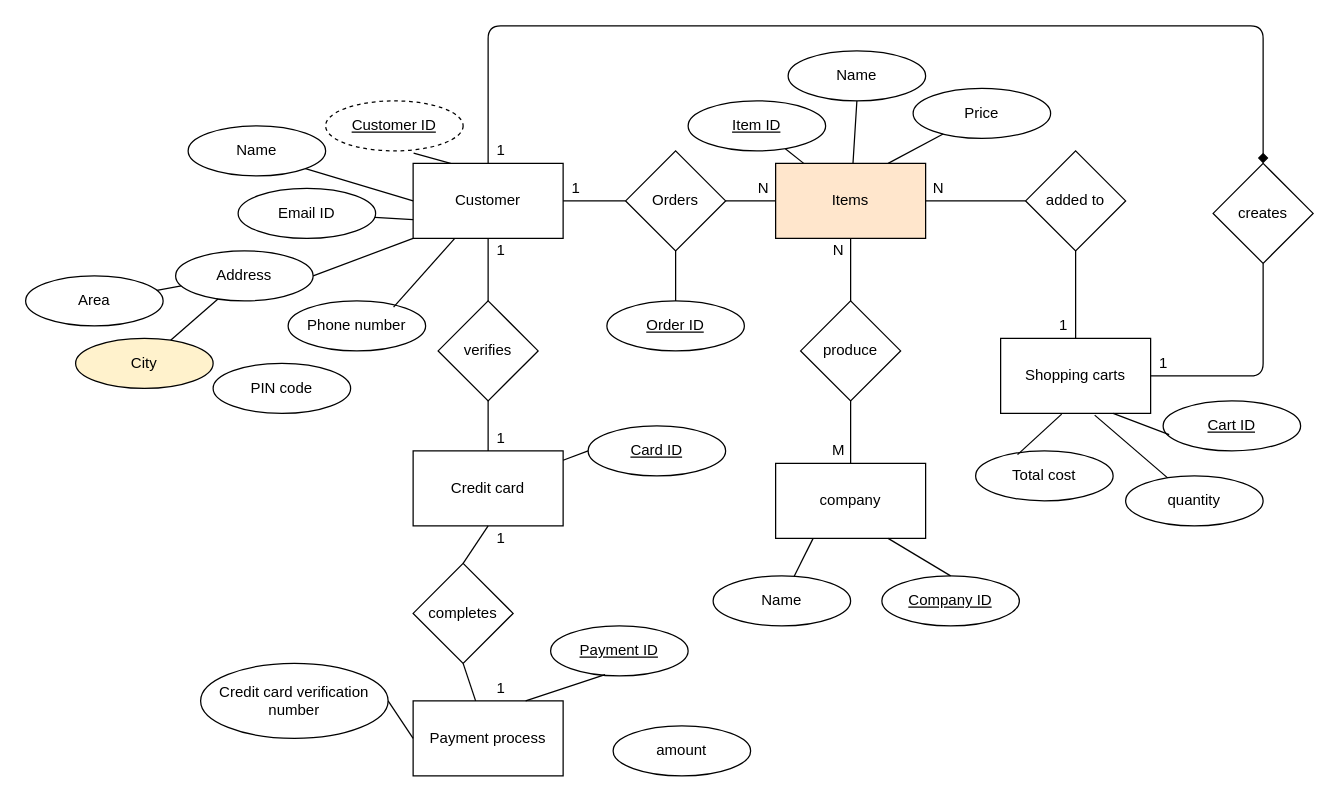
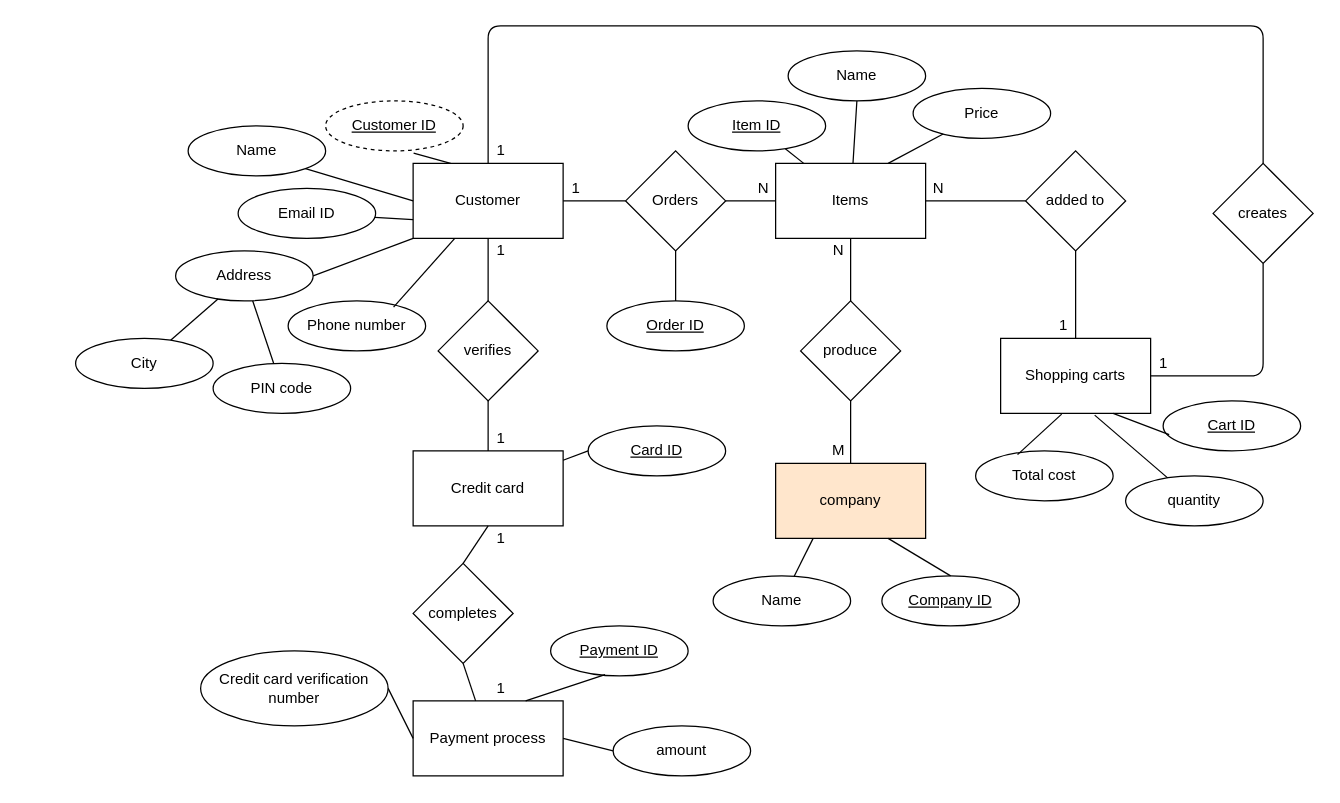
edge "Customer" -> "creates": arrowhead diamond -> none
node "Items": fillcolor #ffe6cc -> #ffffff
edge "Address" -- "Area": removed
node "Area": removed
edge "Address" -- "PIN code": added
node "City": fillcolor #fff2cc -> #ffffff
node "company": fillcolor #ffffff -> #ffe6cc
node "Credit card verification number": moved (294, 701) -> (294, 688)
edge "Payment process" -- "amount": added
